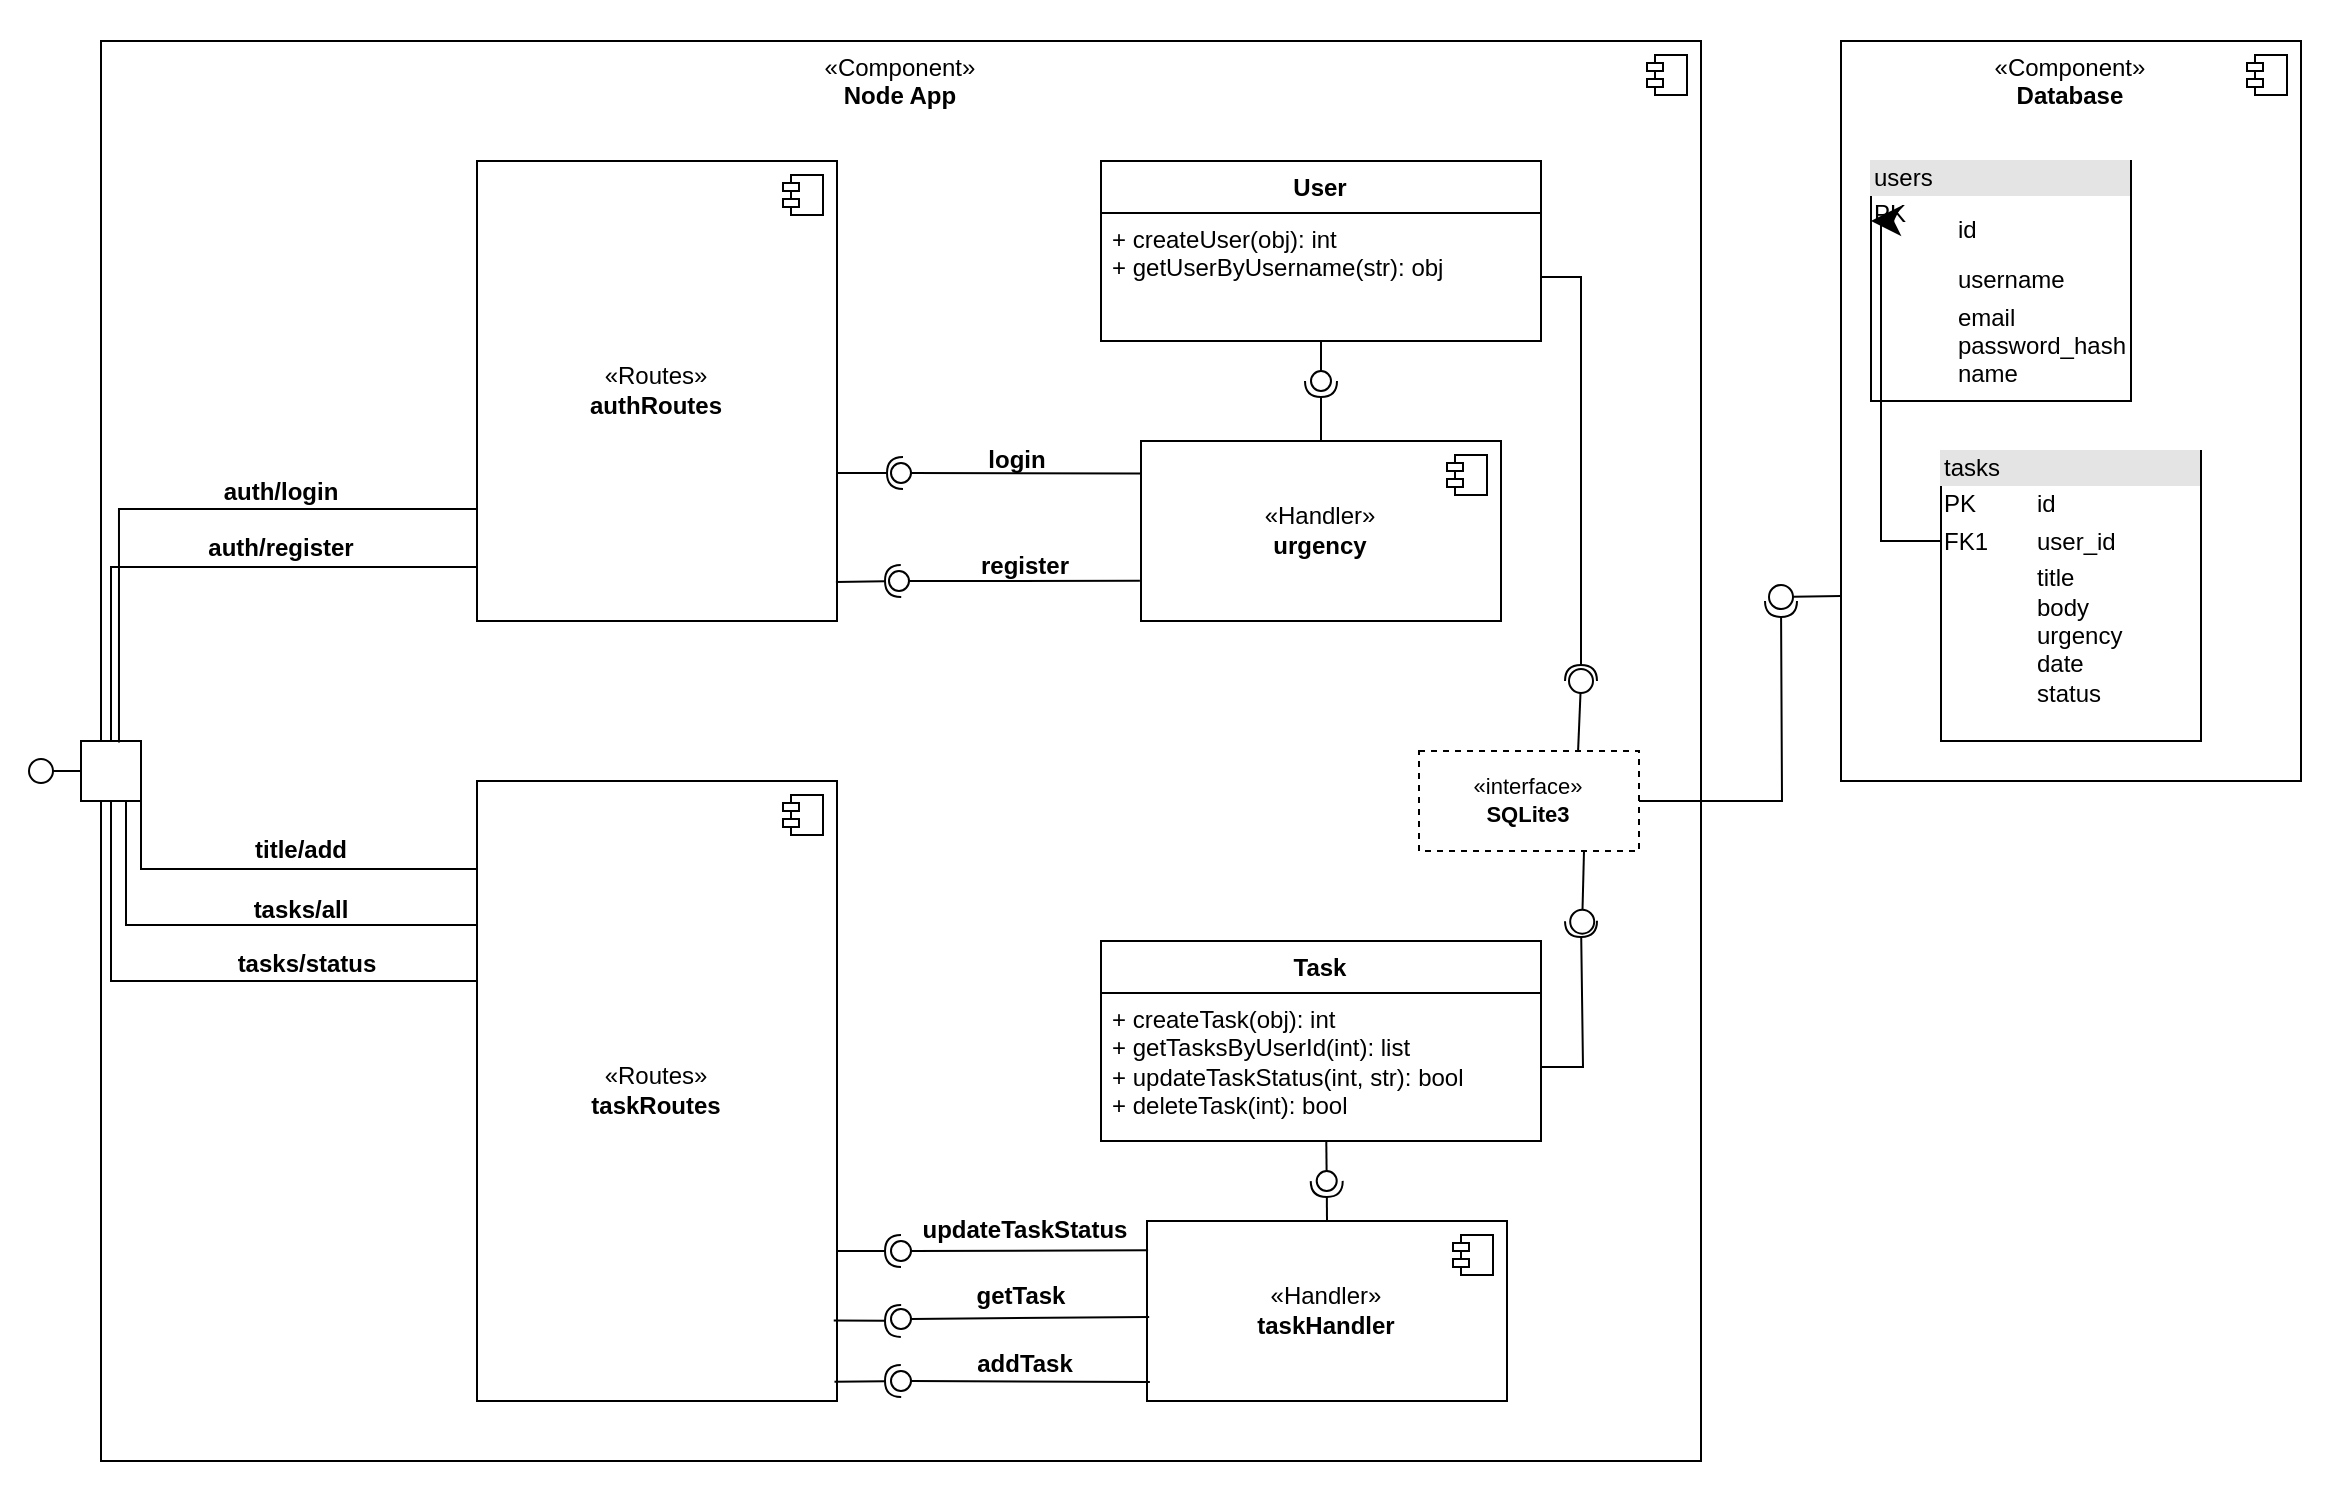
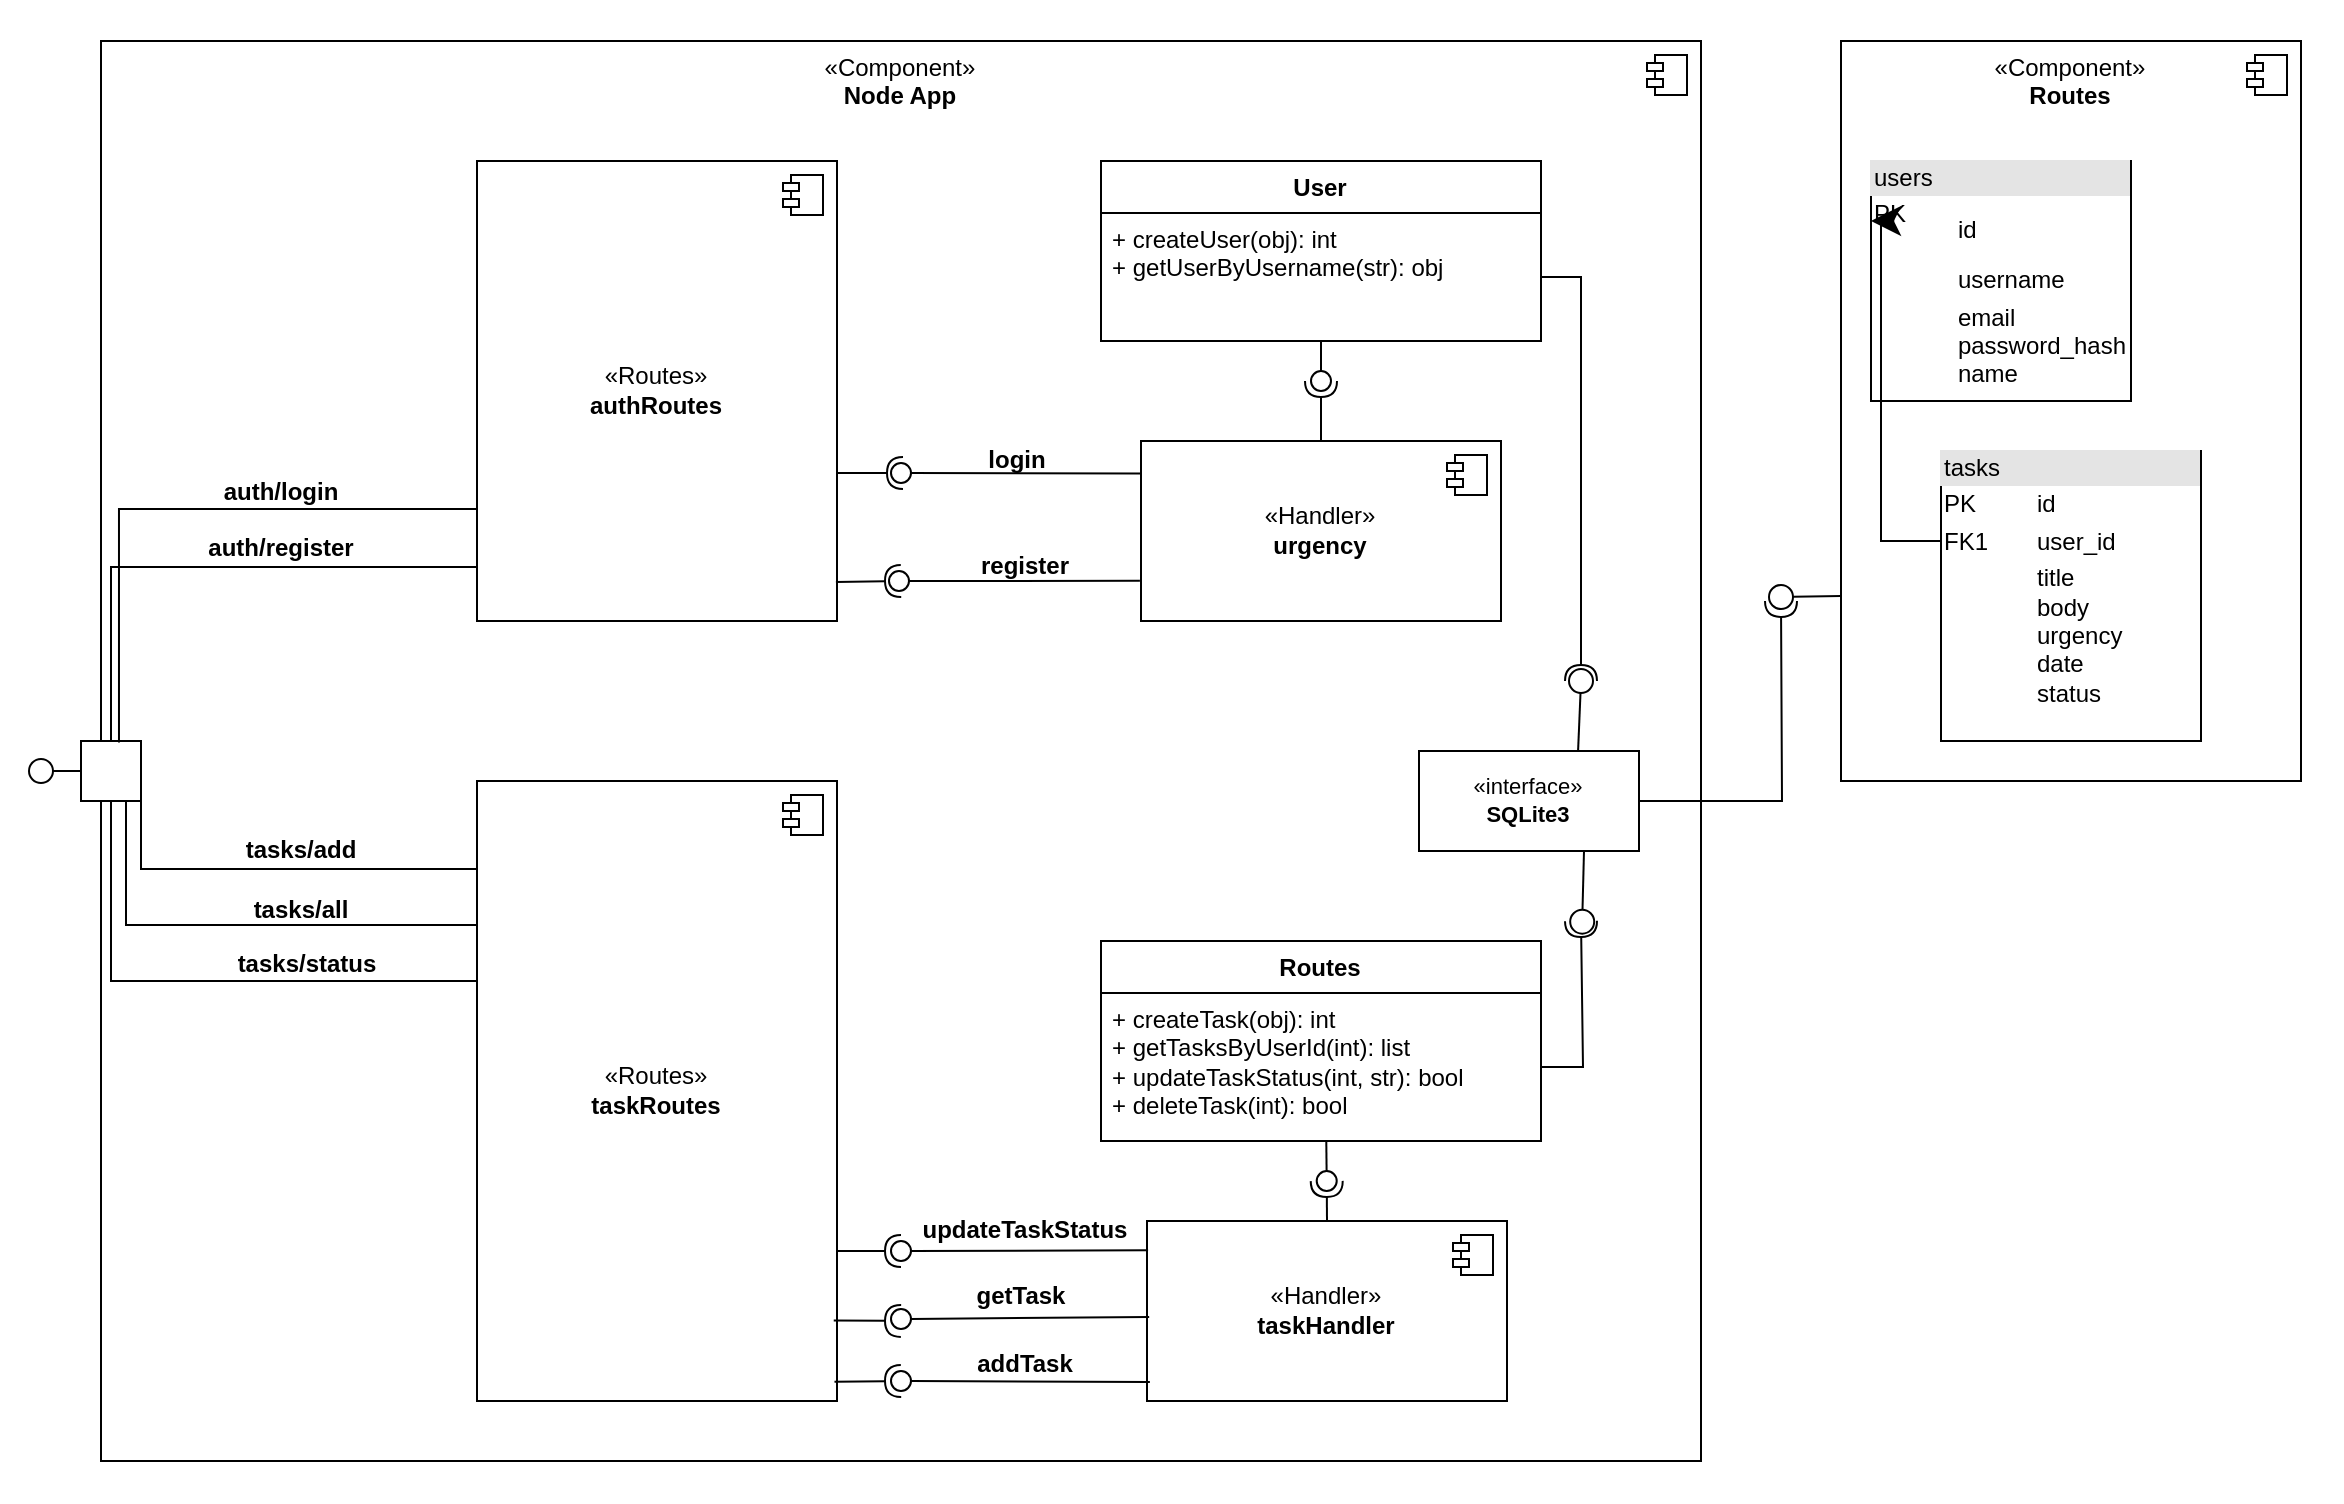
node "«Component» Database": label "«Component» Database" -> "«Component» Routes"
node "«interface» SQLite3": style dashed -> solid
node "title/add": label "title/add" -> "tasks/add"
node "Task": label "Task" -> "Routes"
